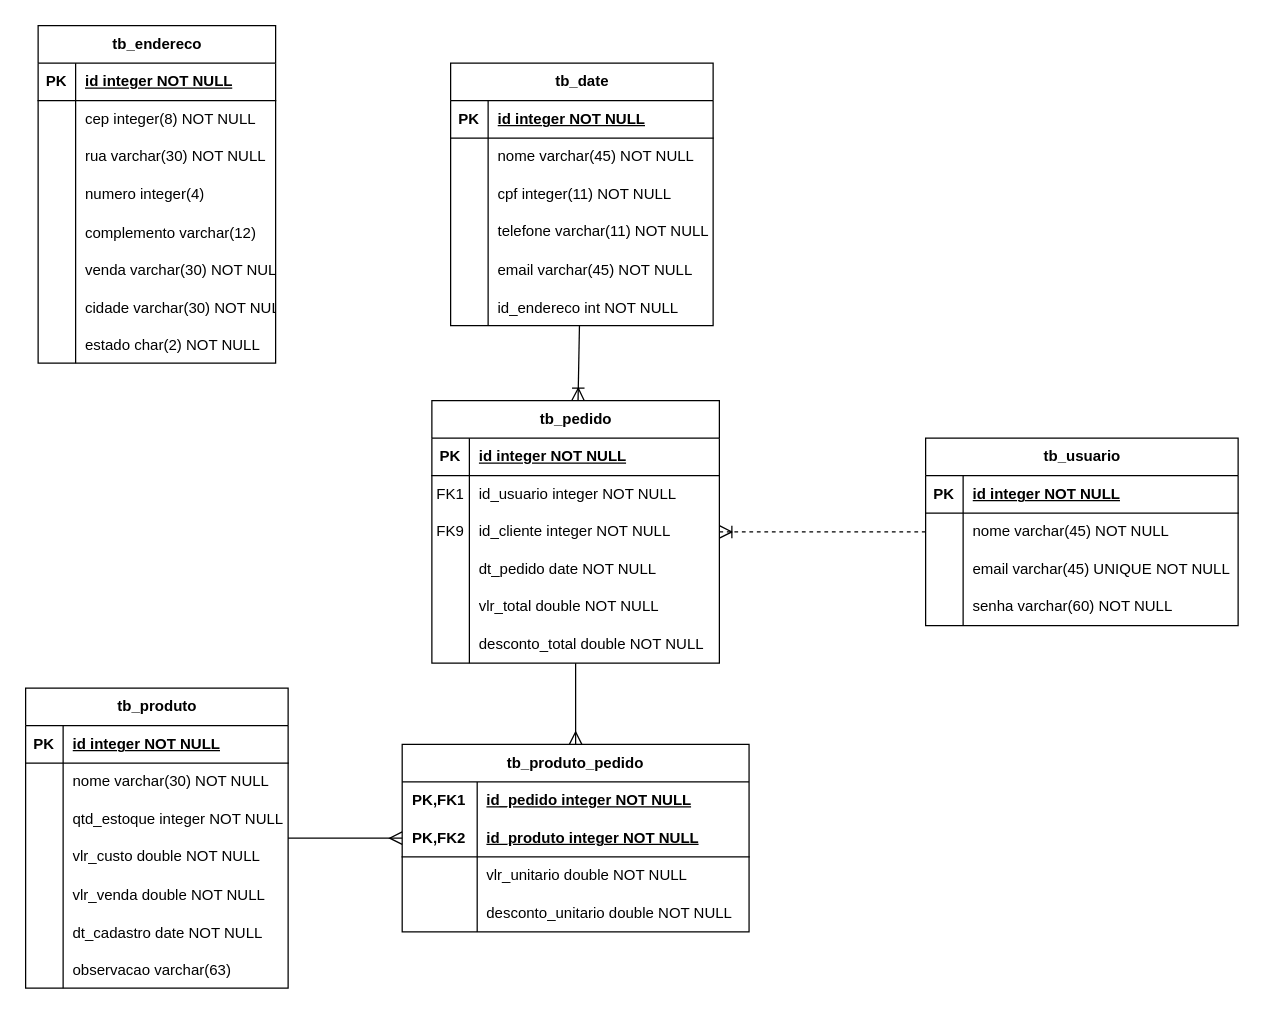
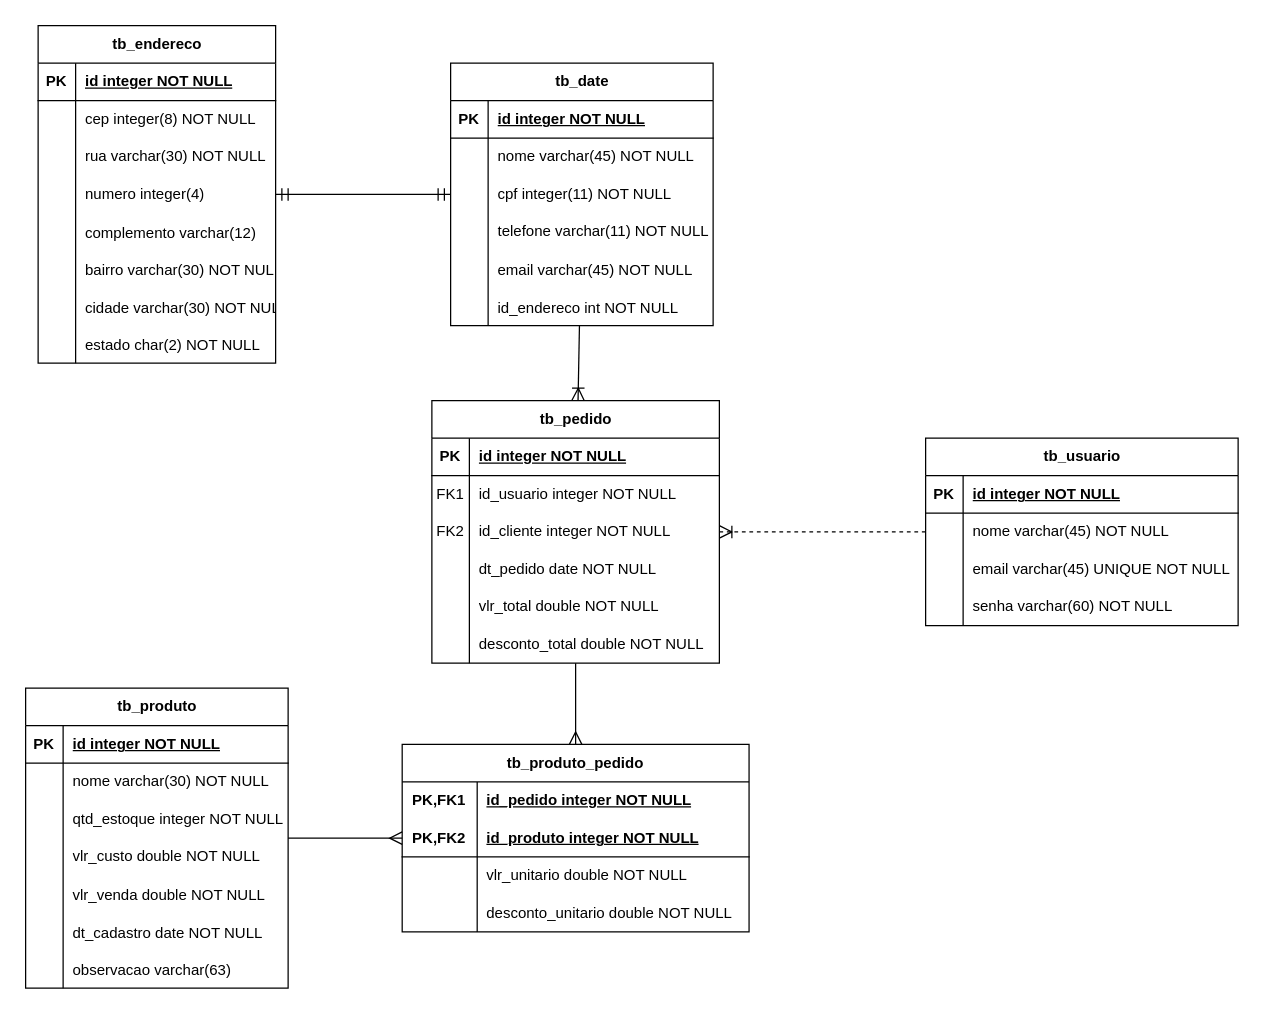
edge "tb_endereco" -- "tb_date": added
node "venda varchar(30) NOT NULL": label "venda varchar(30) NOT NULL" -> "bairro varchar(30) NOT NULL"
node "FK9": label "FK9" -> "FK2"
